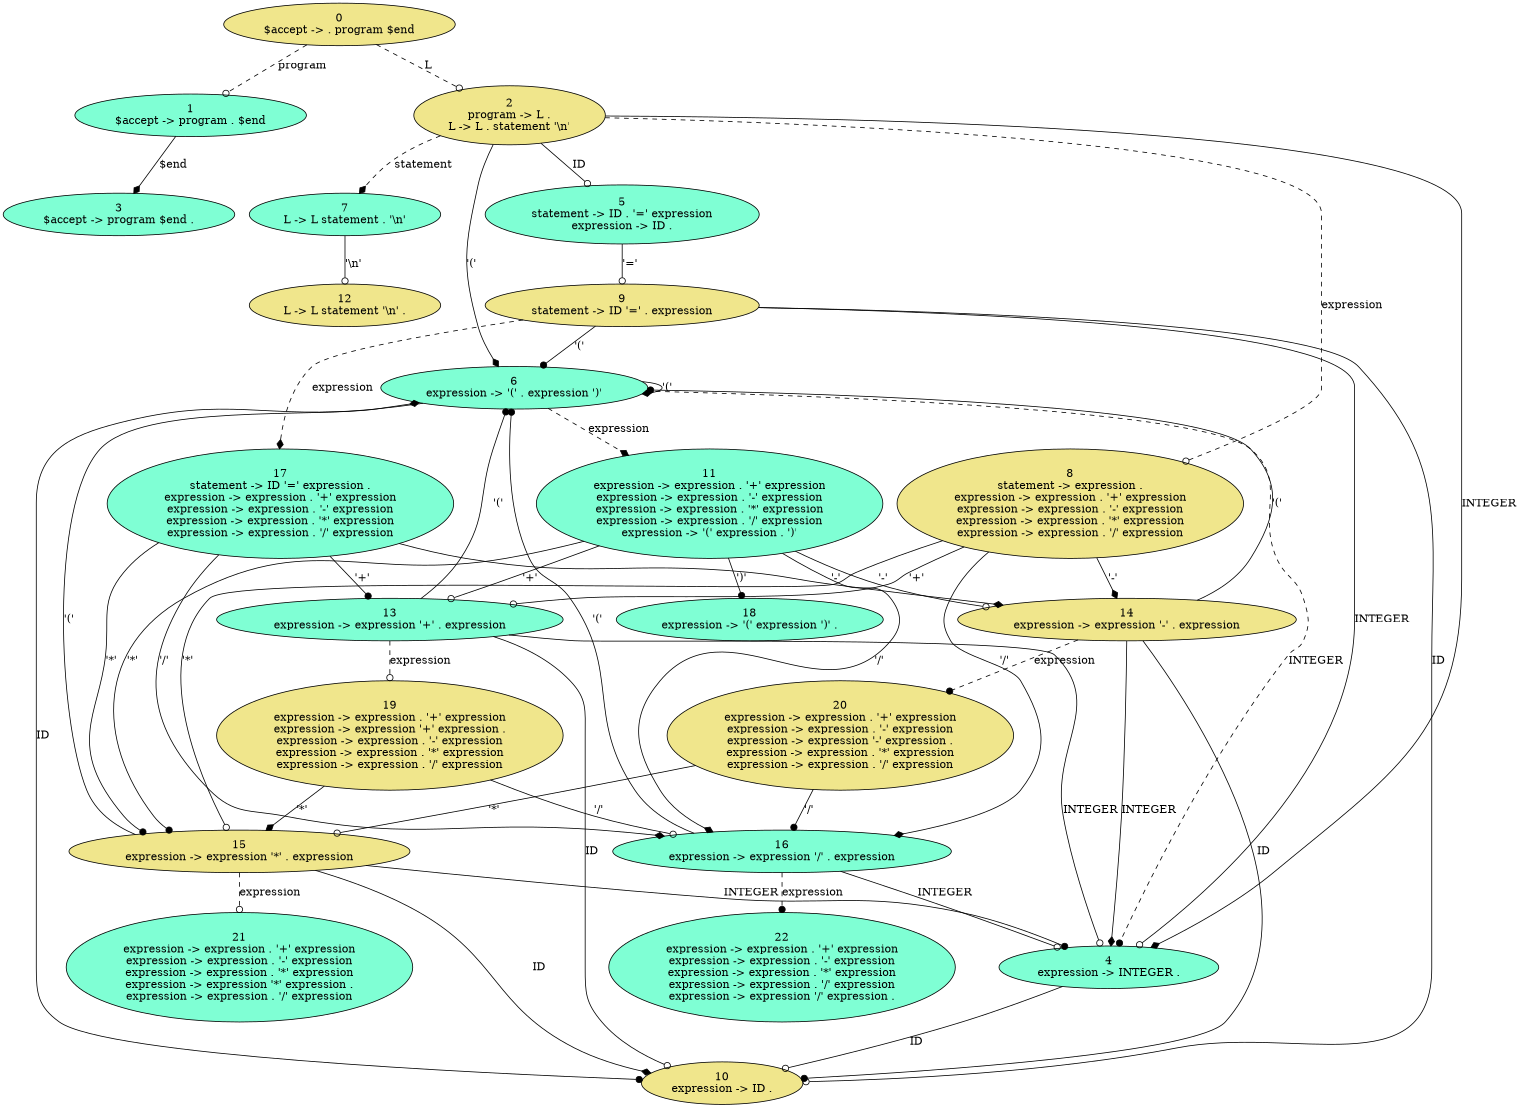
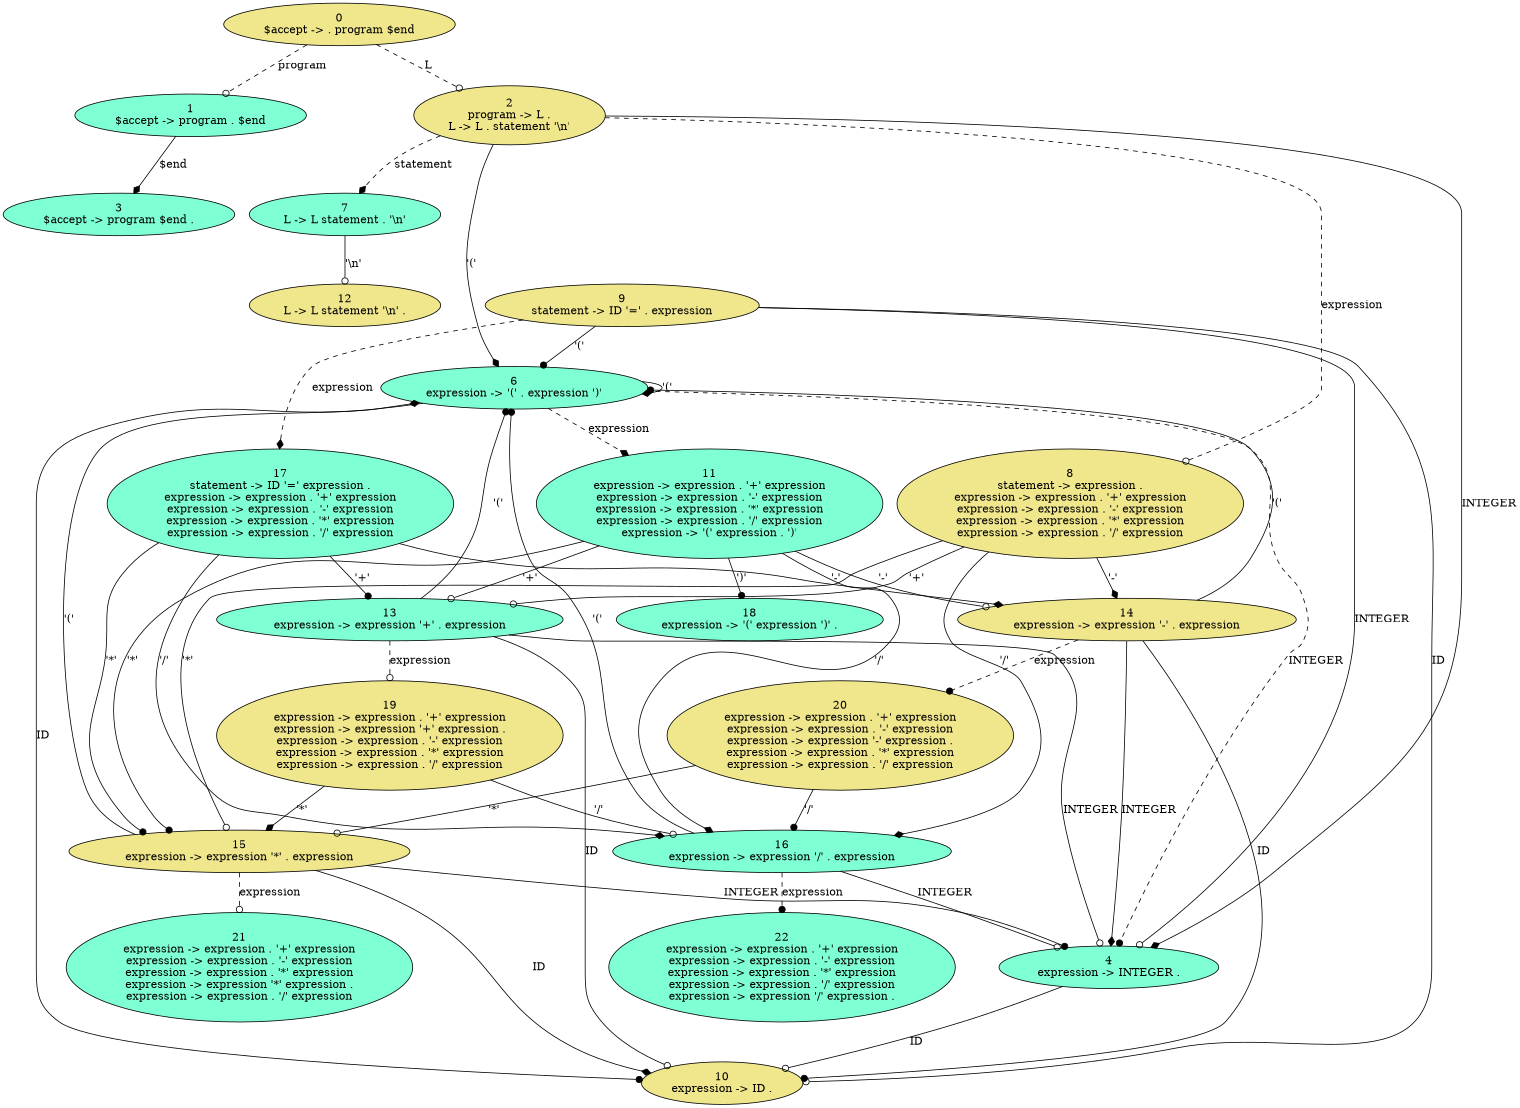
node "5 statement -> ID . '=' expression expression -> ID .": removed
